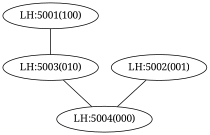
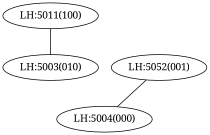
node "LH:5001(100)": label "LH:5001(100)" -> "LH:5011(100)"
node "LH:5002(001)": label "LH:5002(001)" -> "LH:5052(001)"
edge "LH:5003(010)" -- "LH:5004(000)": removed
